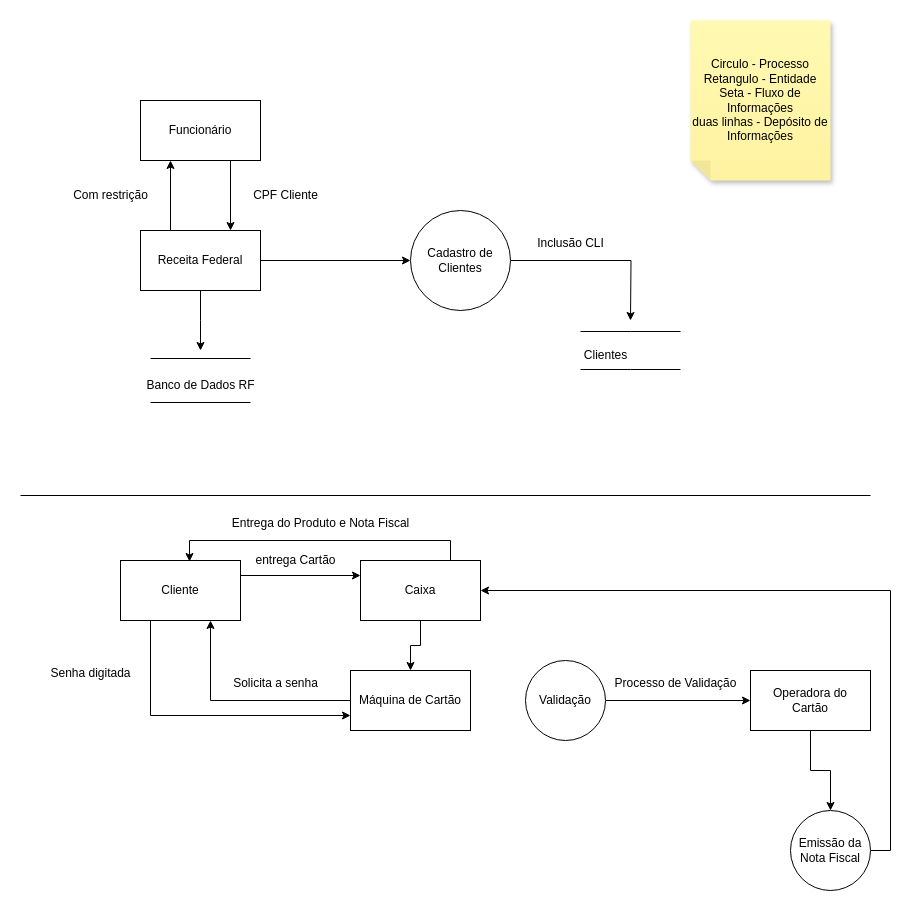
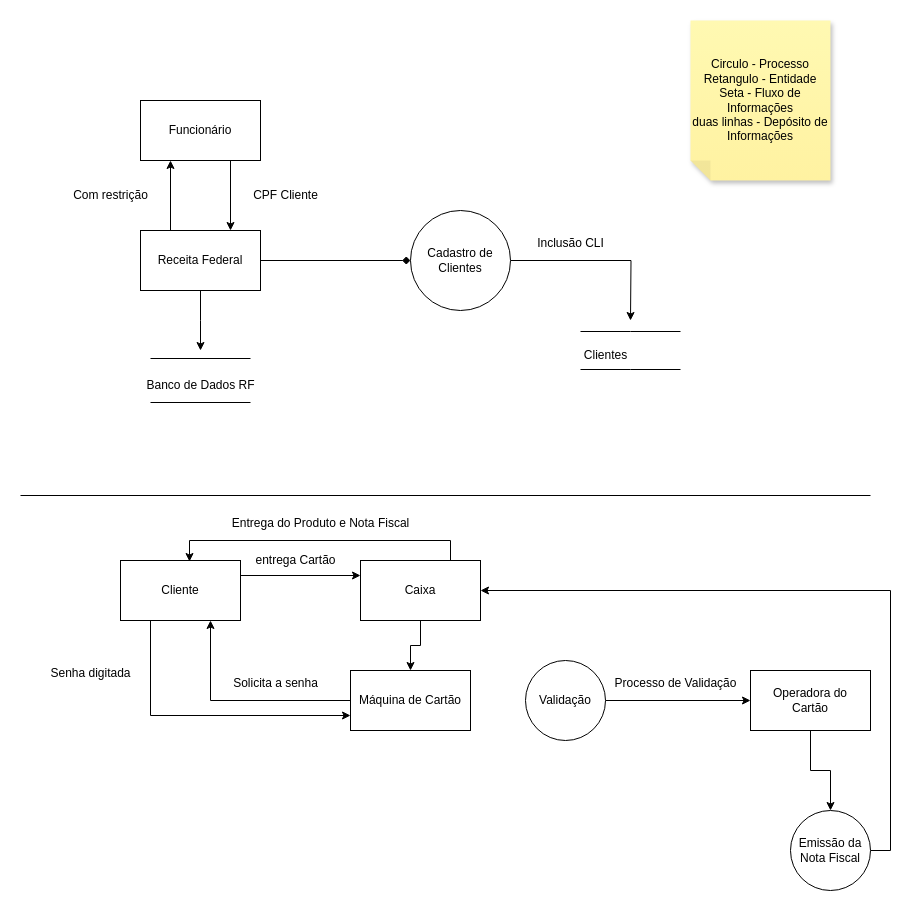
edge "Receita Federal" -> "Cadastro de Clientes": arrowhead classic -> diamond
